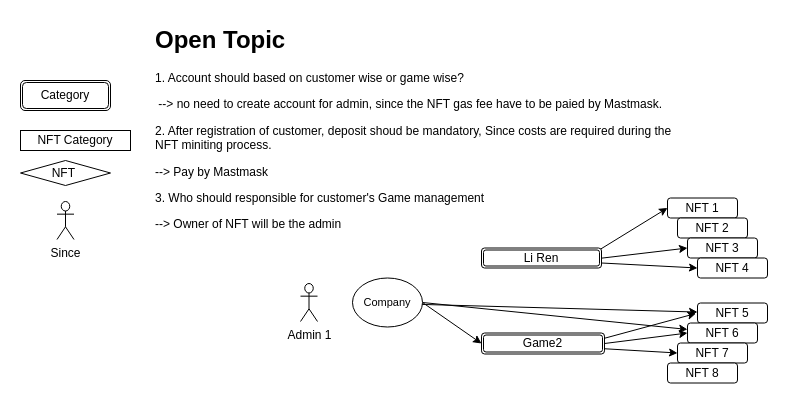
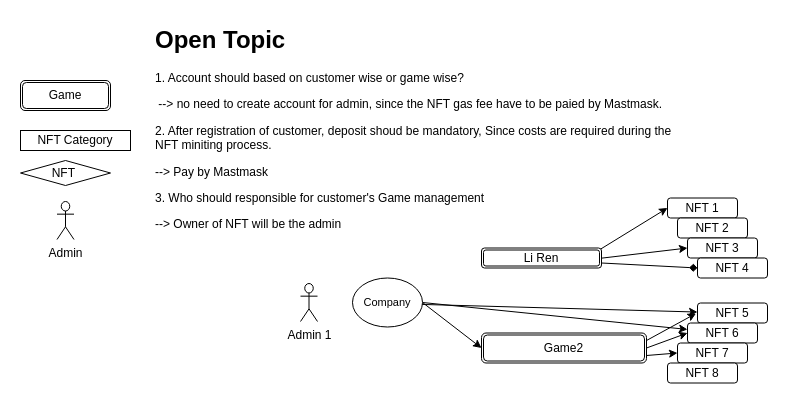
node "Category": label "Category" -> "Game"
node "Since": label "Since" -> "Admin"
edge "Li Ren" -> "NFT 4": arrowhead classic -> diamond
node "Game2": size 123x21 -> 165x30
